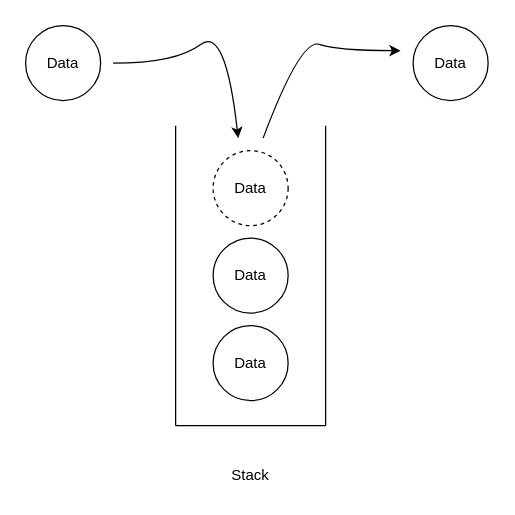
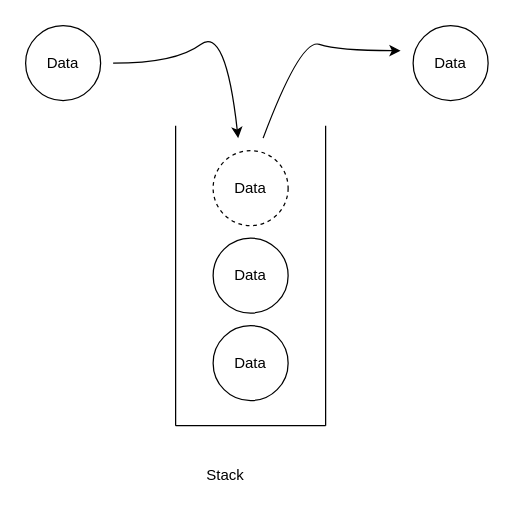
node "Stack": moved (251, 476) -> (226, 476)
